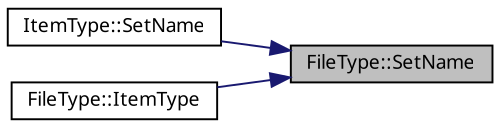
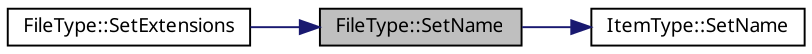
edge "ItemType::SetName" -> "FileType::SetName": reversed
node "FileType::ItemType": label "FileType::ItemType" -> "FileType::SetExtensions"
